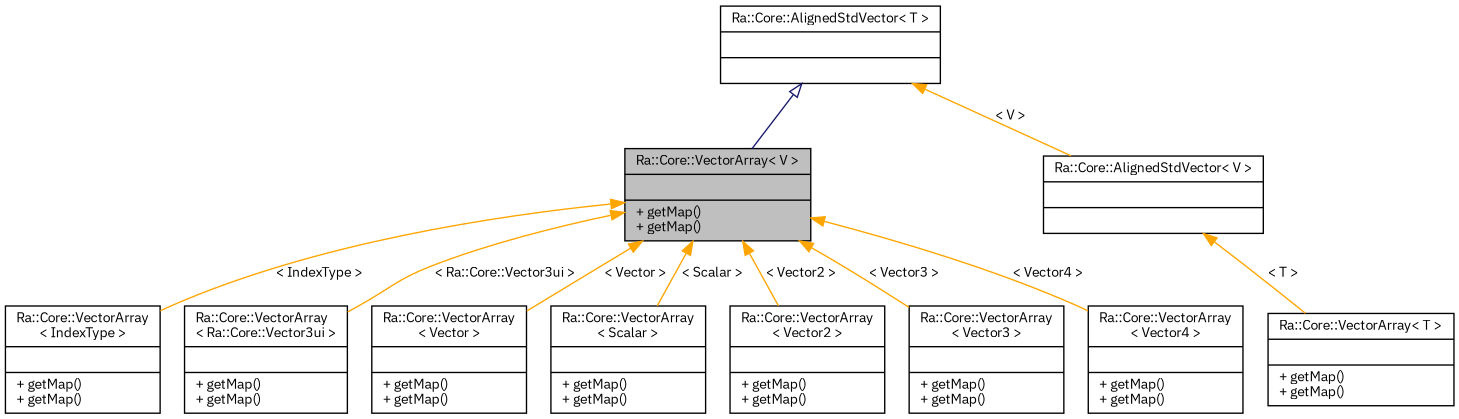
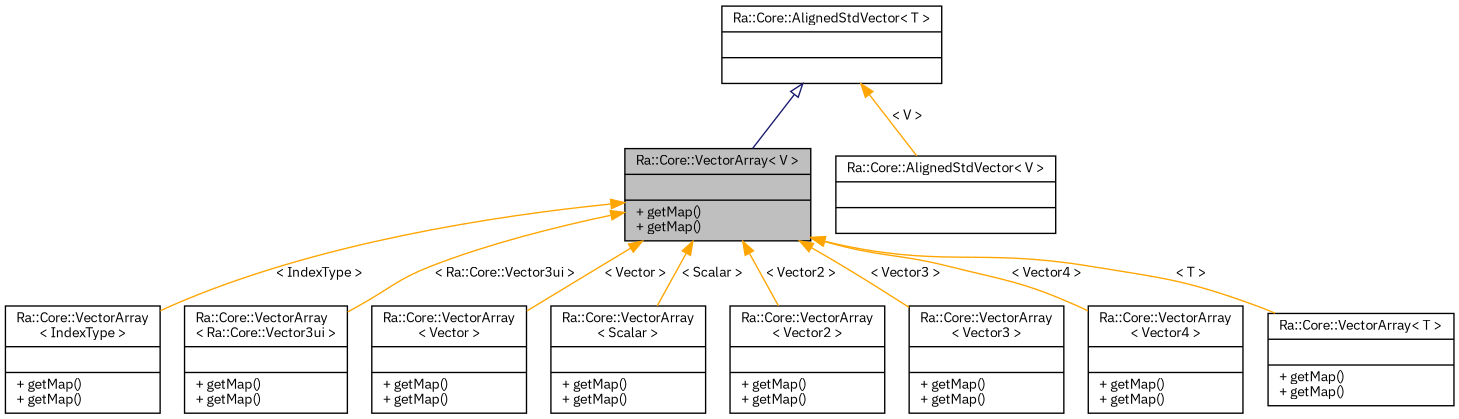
edge "Ra::Core::VectorArray< T >" -> "Ra::Core::AlignedStdVector< V >": now "Ra::Core::VectorArray< T >" -> "Ra::Core::VectorArray< V >"
